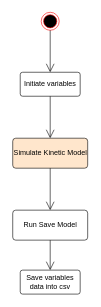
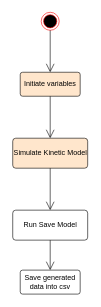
node "Initiate variables": fillcolor #ffffff -> #ffe6cc
node "Save variables data into csv": label "Save variables data into csv" -> "Save generated data into csv"
